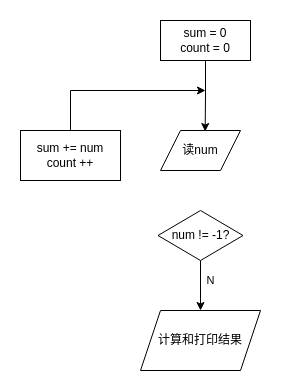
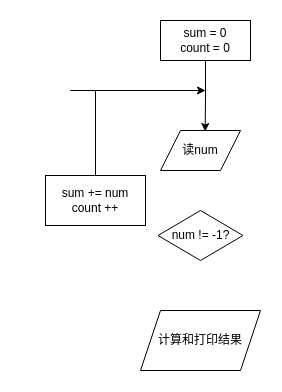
node "sum += num count ++": moved (71, 156) -> (96, 201)
edge "num != -1?" -> "计算和打印结果": removed, label "N"
